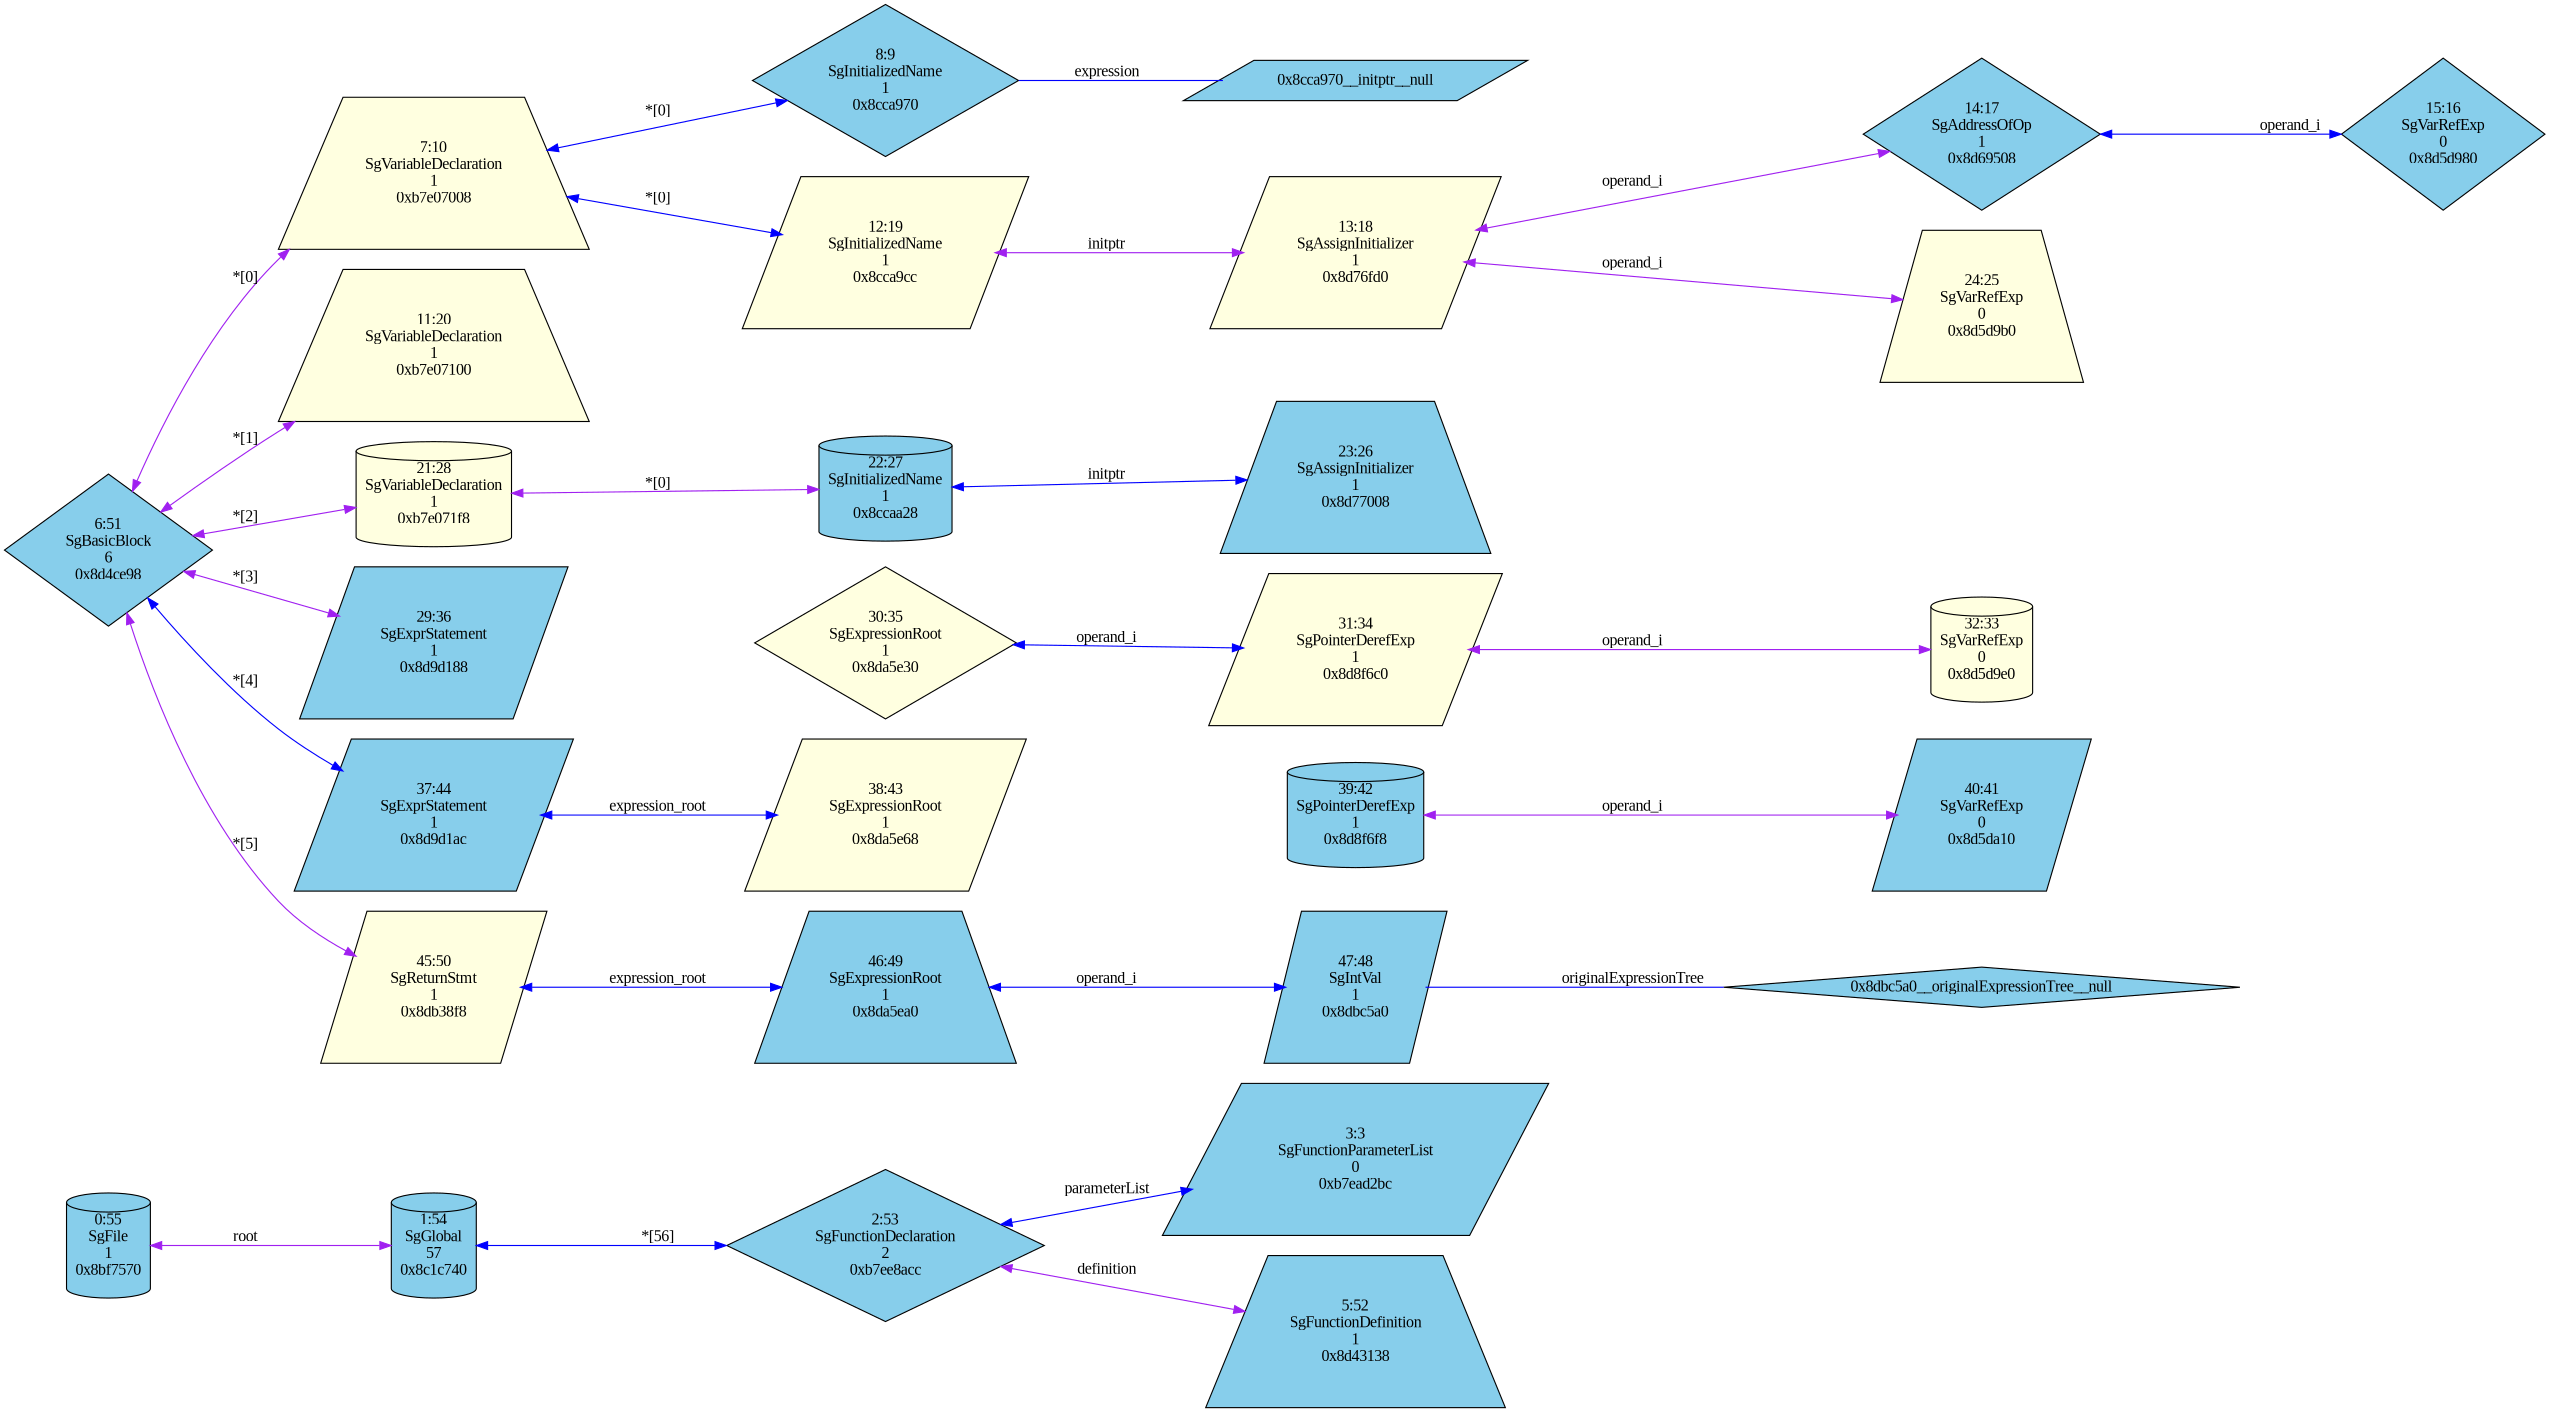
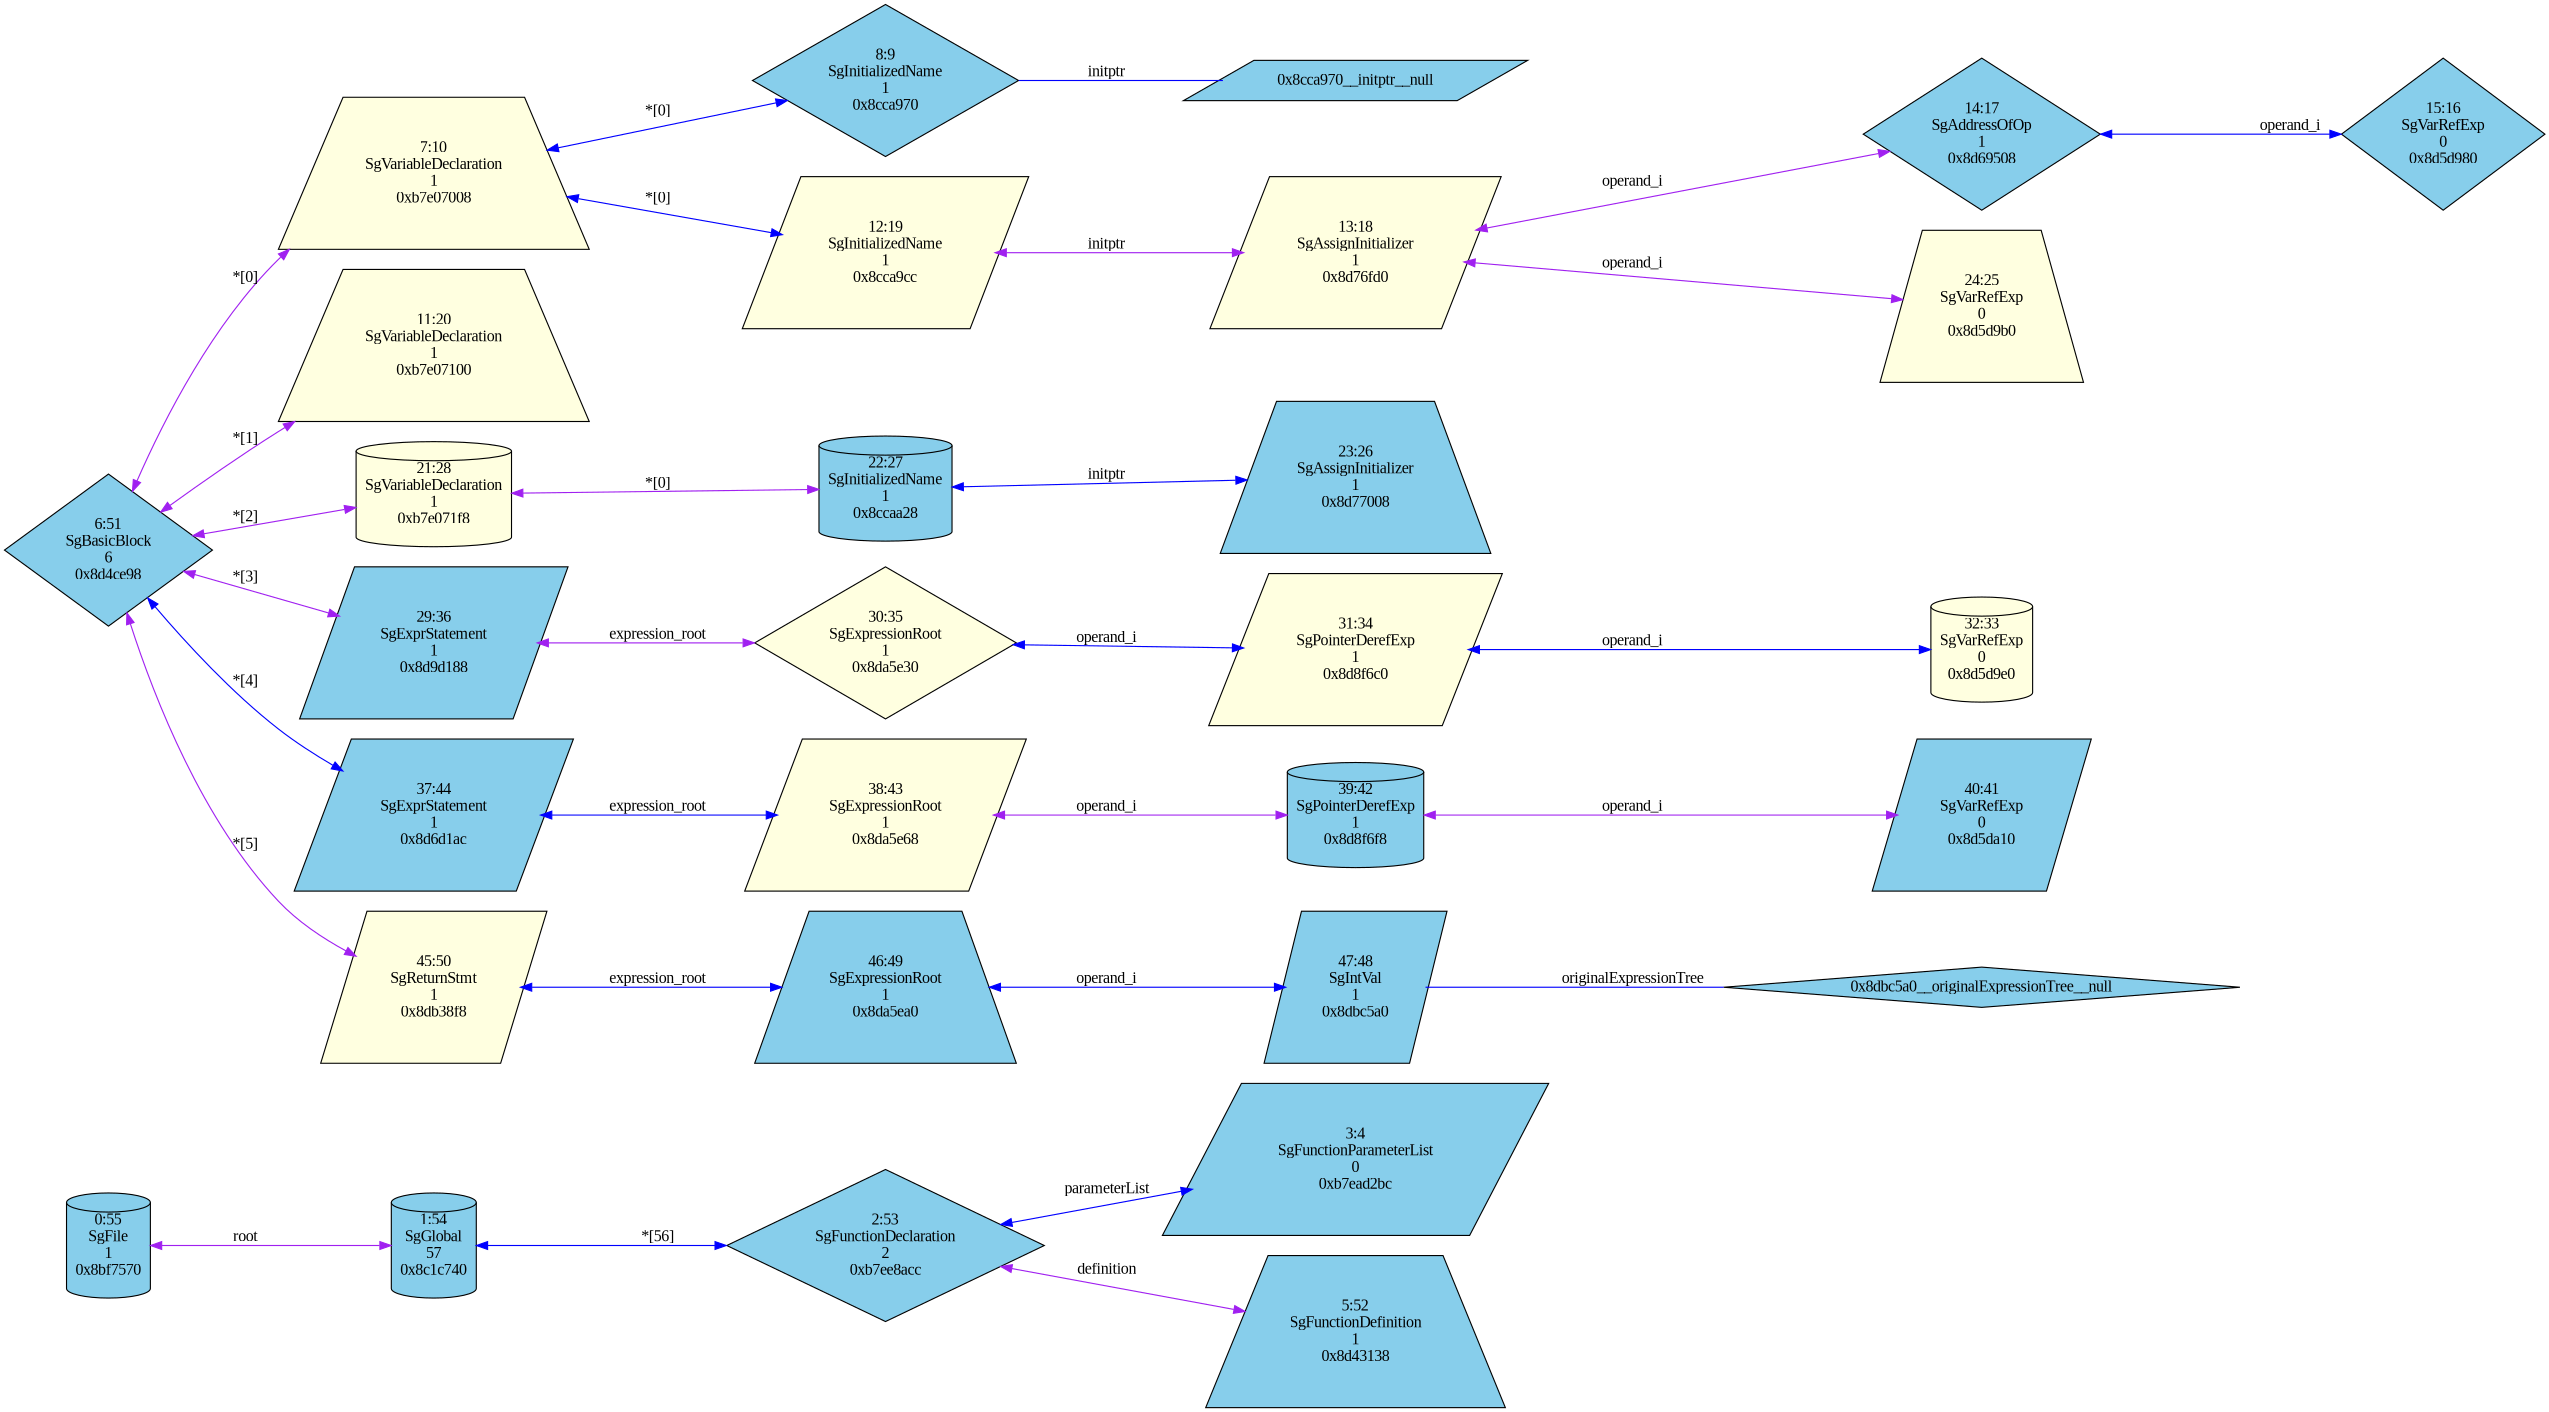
edge "8:9 SgInitializedName 1 0x8cca970" -- "0x8cca970__initptr__null": label "expression" -> "initptr"
edge "29:36 SgExprStatement 1 0x8d9d188" -- "30:35 SgExpressionRoot 1 0x8da5e30": added, label "expression_root"
edge "31:34 SgPointerDerefExp 1 0x8d8f6c0" -- "32:33 SgVarRefExp 0 0x8d5d9e0": color purple -> blue
node "37:44 SgExprStatement 1 0x8d9d1ac": label "37:44 SgExprStatement 1 0x8d9d1ac" -> "37:44 SgExprStatement 1 0x8d6d1ac"
edge "38:43 SgExpressionRoot 1 0x8da5e68" -- "39:42 SgPointerDerefExp 1 0x8d8f6f8": added, label "operand_i"
node "3:3 SgFunctionParameterList 0 0xb7ead2bc": label "3:3 SgFunctionParameterList 0 0xb7ead2bc" -> "3:4 SgFunctionParameterList 0 0xb7ead2bc"
